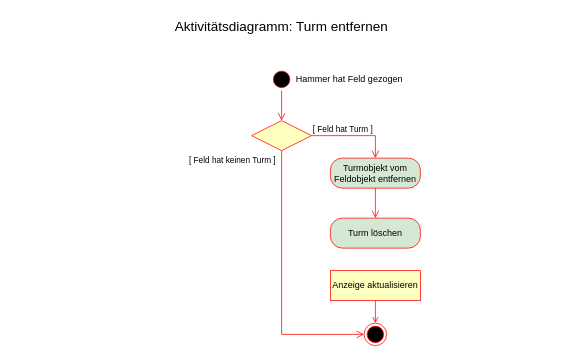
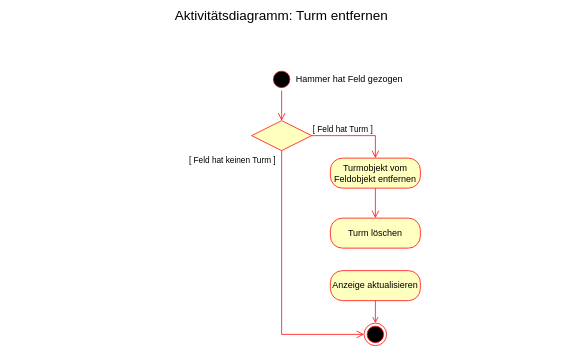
node "Aktivitätsdiagramm: Turm entfernen": moved (282, 27) -> (282, 15)
node "Turmobjekt vom Feldobjekt entfernen": fillcolor #d5e8d4 -> #ffffc0
node "Turm löschen": fillcolor #d5e8d4 -> #ffffc0
node "Anzeige aktualisieren": shape rectangle -> rounded rectangle
